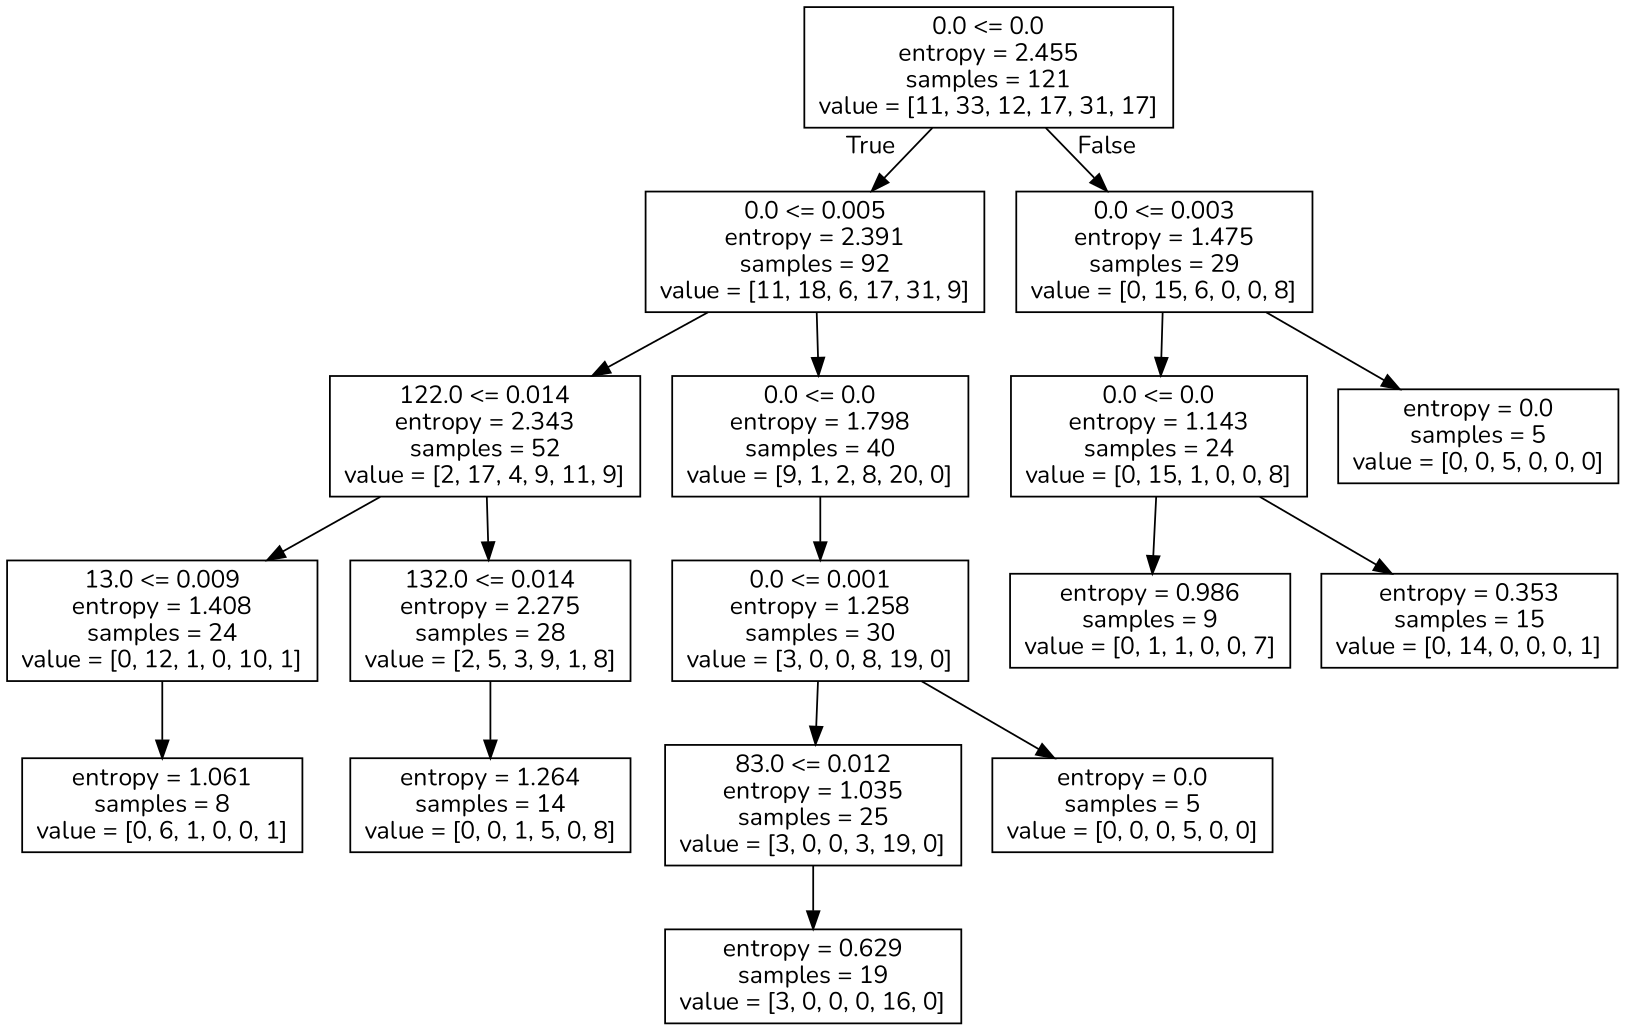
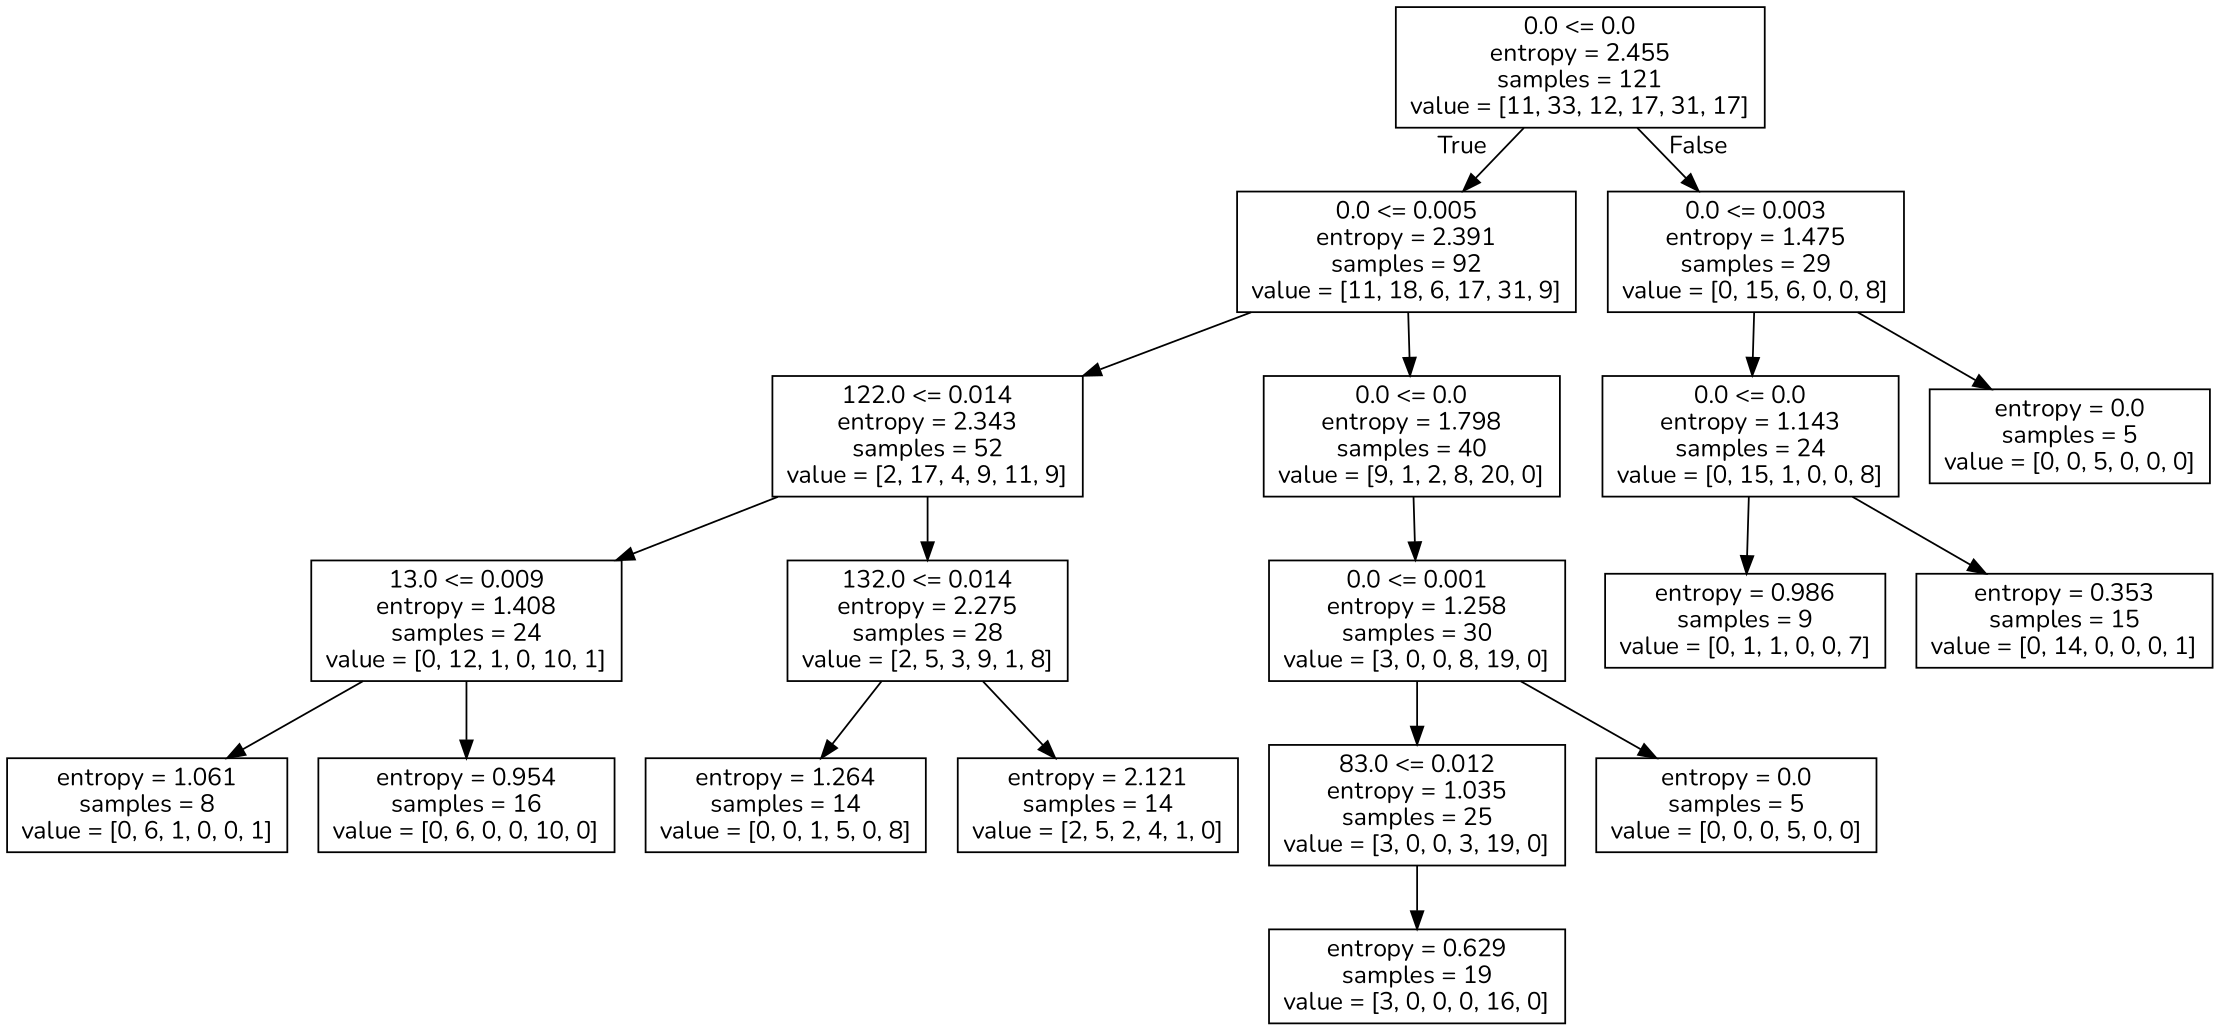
node "entropy = 0.954 samples = 16 value = [0, 6, 0, 0, 10, 0]": added
node "entropy = 2.121 samples = 14 value = [2, 5, 2, 4, 1, 0]": added
